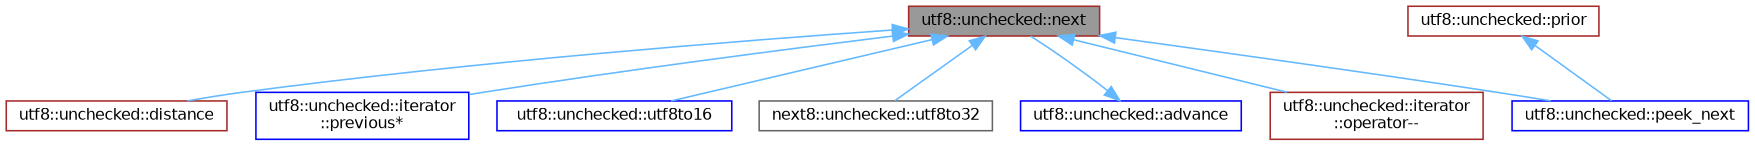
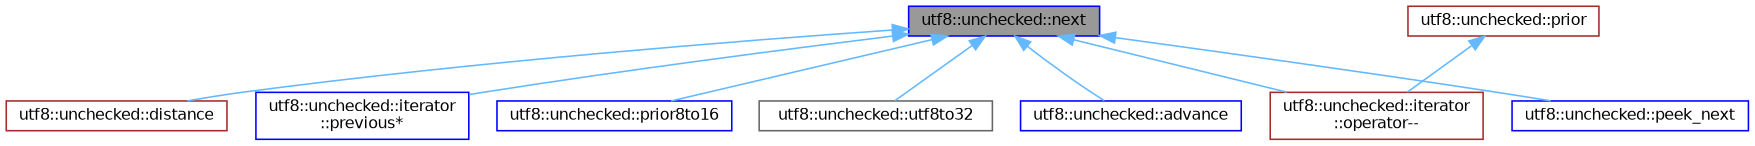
node "utf8::unchecked::next": color brown -> blue
edge "utf8::unchecked::next" -> "utf8::unchecked::advance": reversed
edge "utf8::unchecked::peek_next" -> "utf8::unchecked::prior": now "utf8::unchecked::iterator ::operator--" -> "utf8::unchecked::prior"
node "utf8::unchecked::utf8to16": label "utf8::unchecked::utf8to16" -> "utf8::unchecked::prior8to16"
node "next8::unchecked::utf8to32": label "next8::unchecked::utf8to32" -> "utf8::unchecked::utf8to32"
